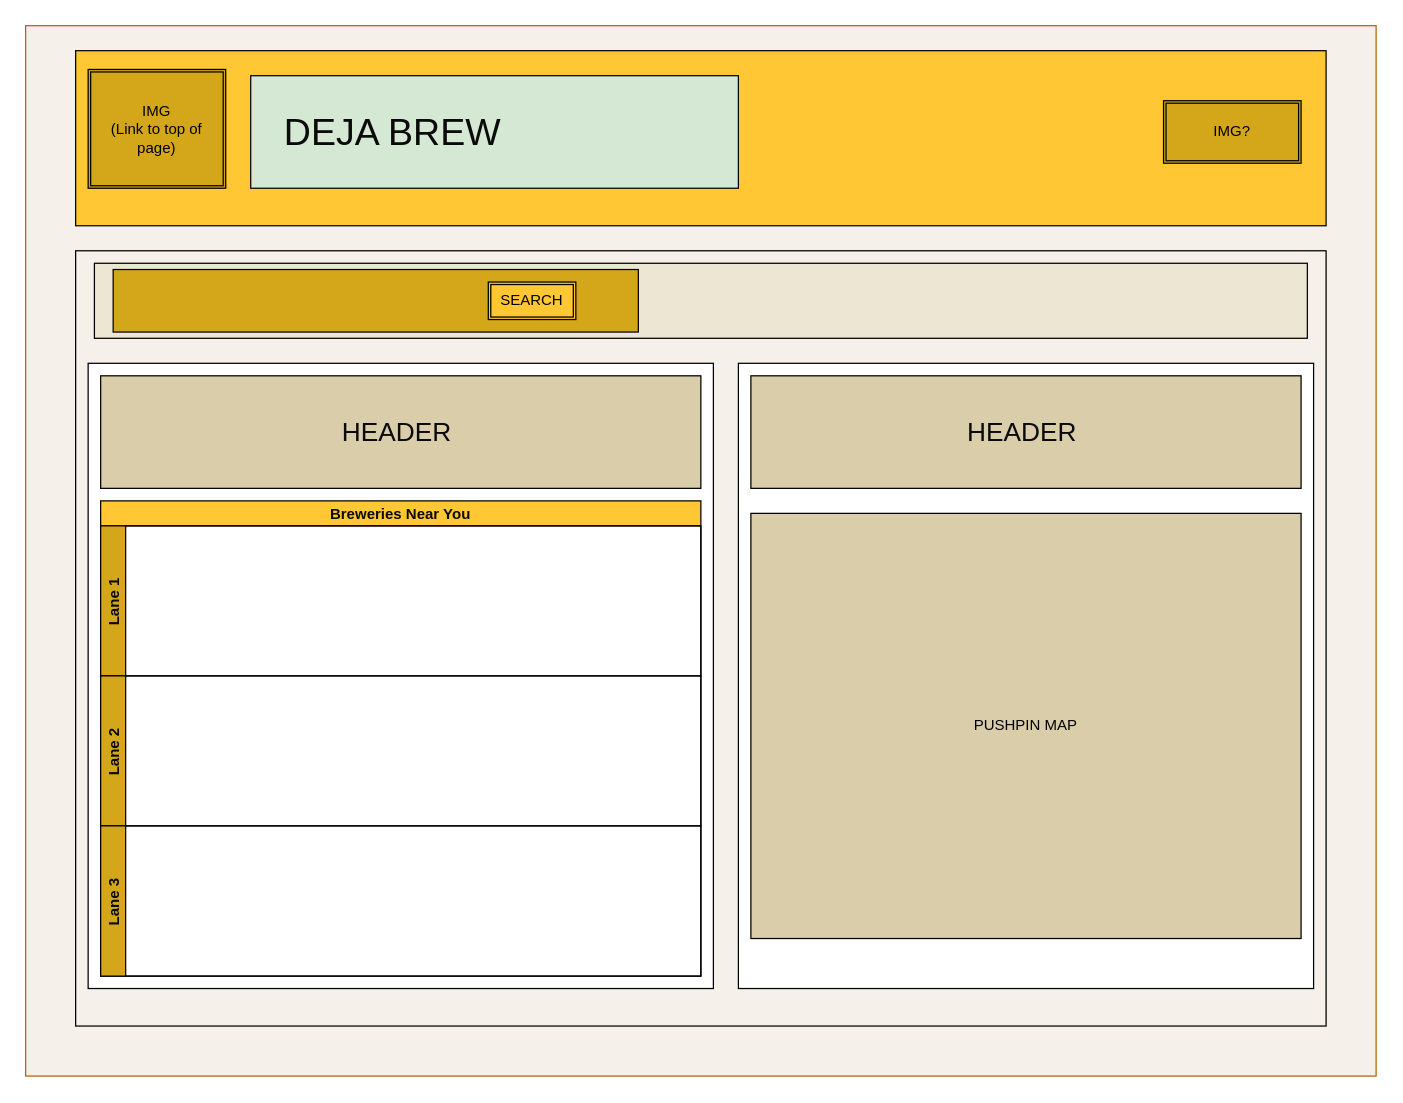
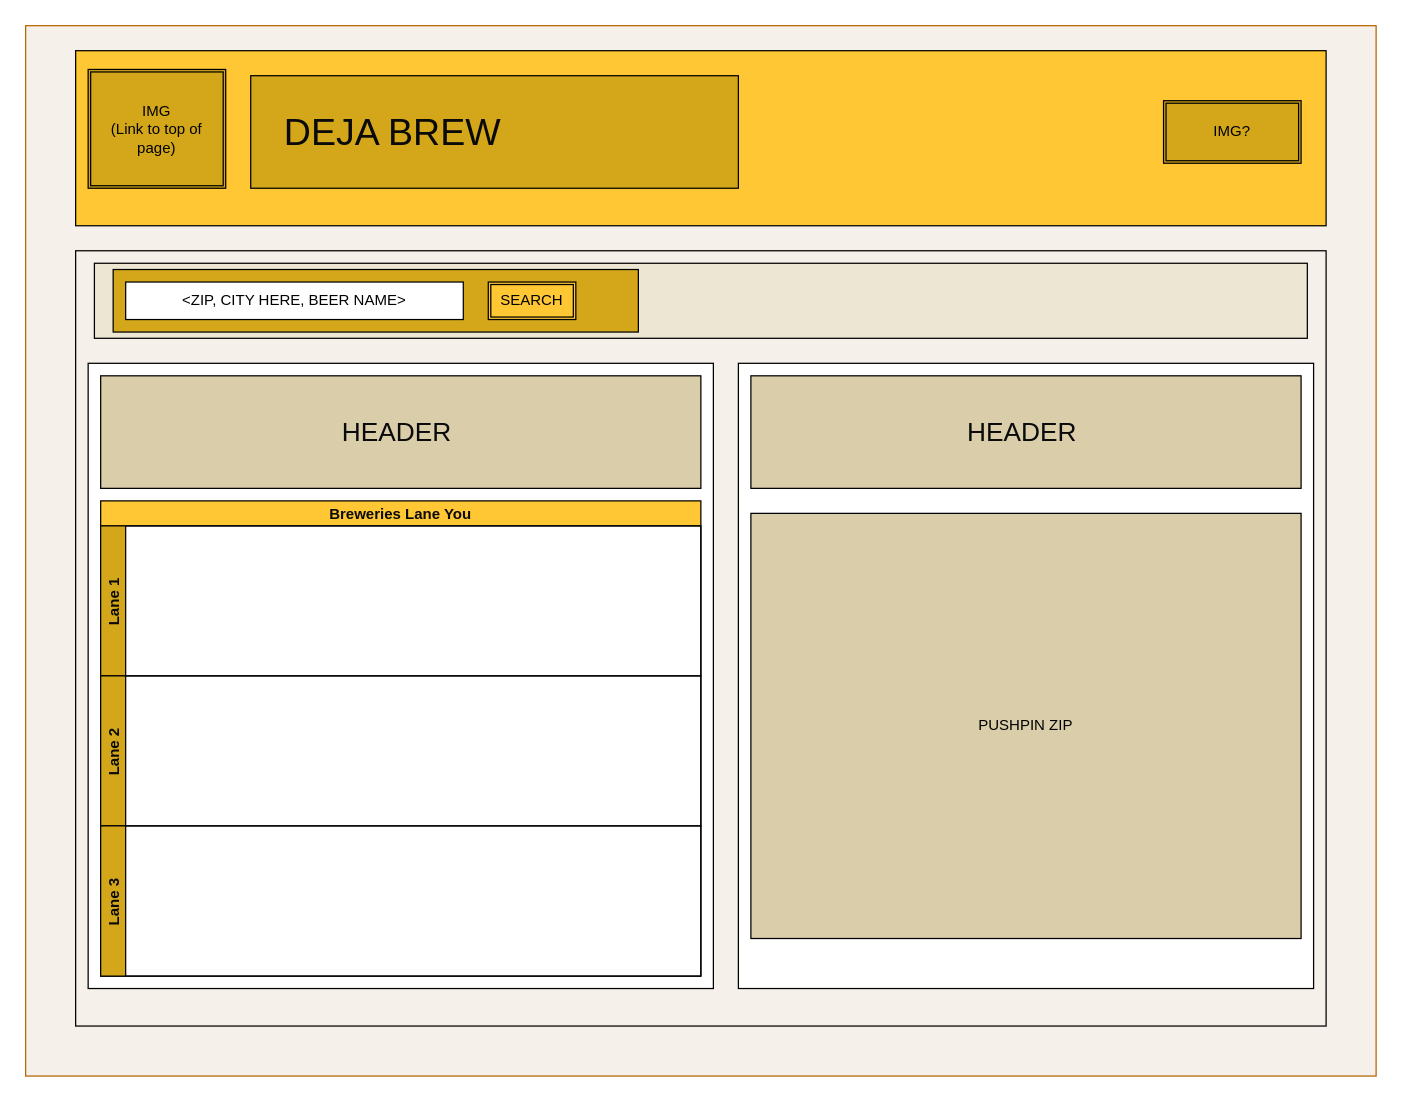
node "DEJA BREW": fillcolor #d5e8d4 -> #d4a71b
node "<ZIP, CITY HERE, BEER NAME>": added
node "Breweries Near You": label "Breweries Near You" -> "Breweries Lane You"
node "PUSHPIN MAP": label "PUSHPIN MAP" -> "PUSHPIN ZIP"
